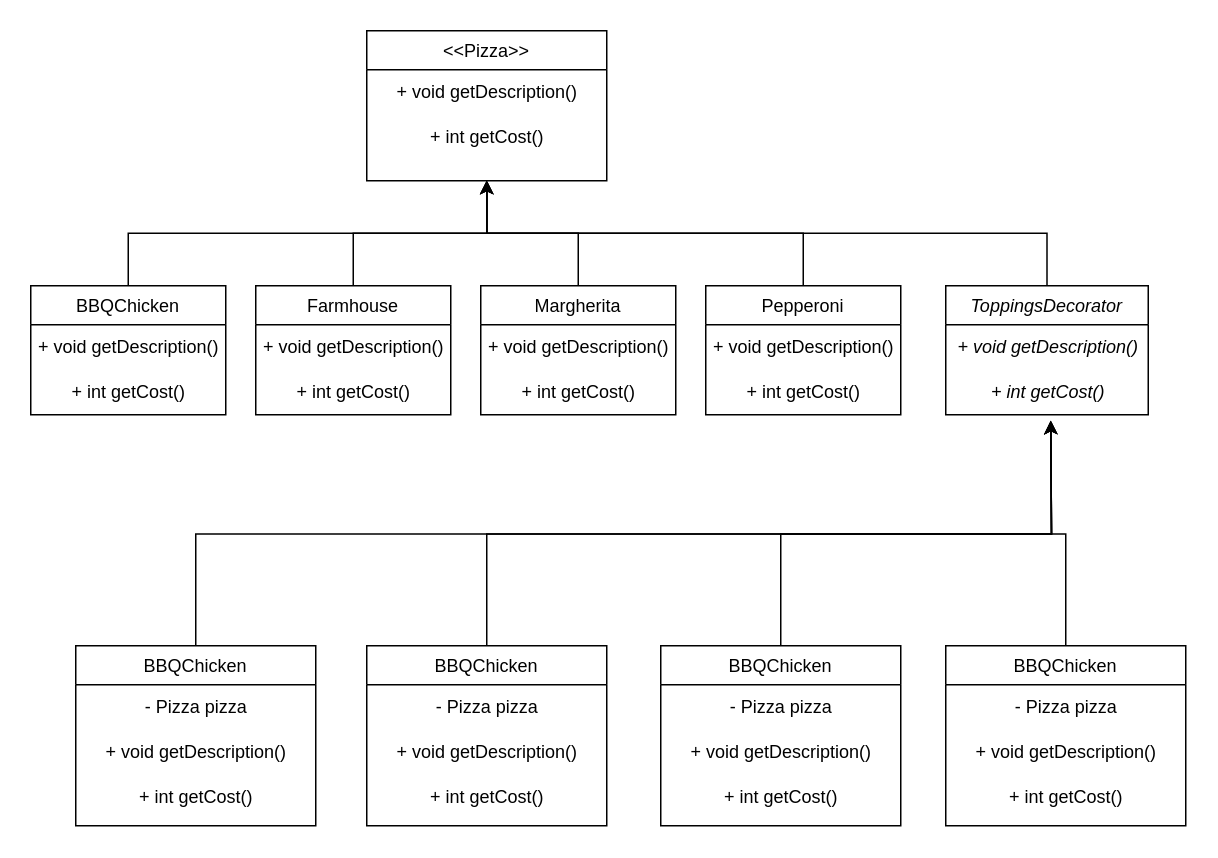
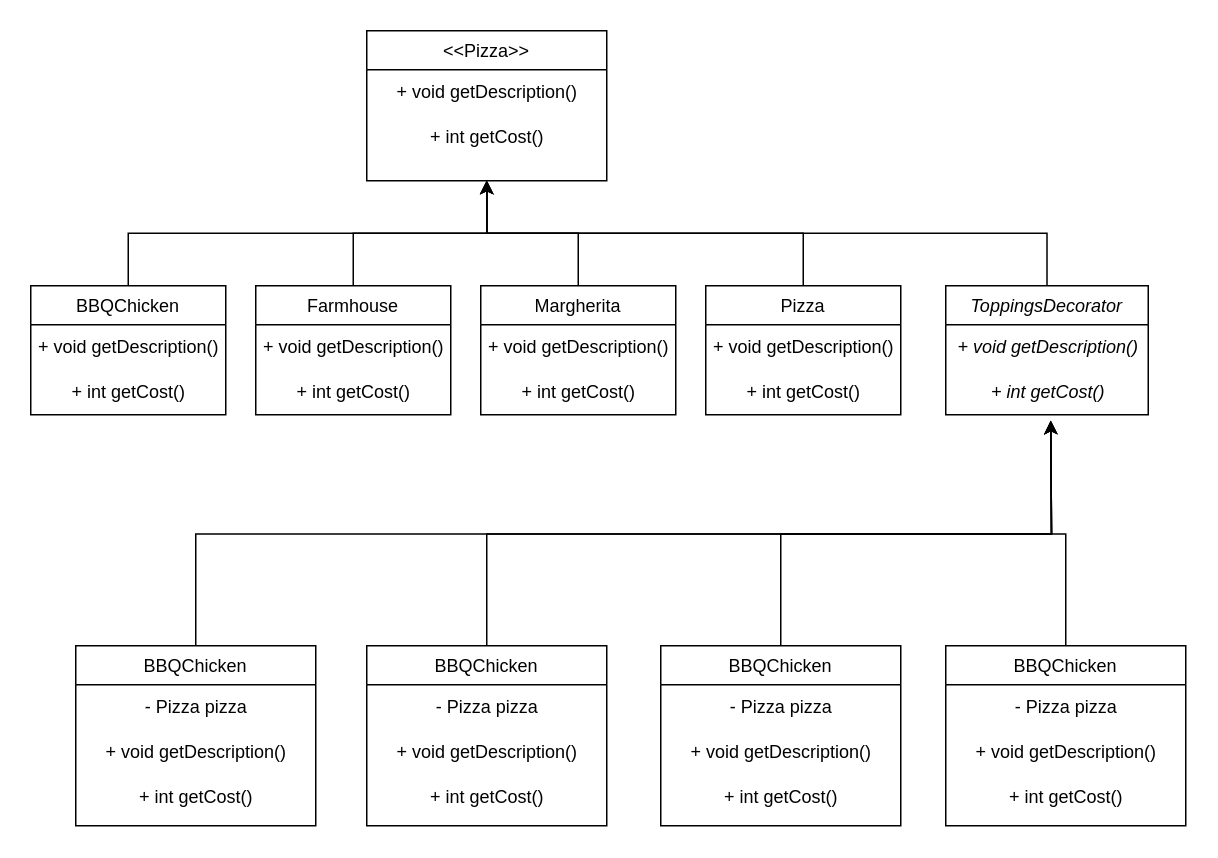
node "Pepperoni": label "Pepperoni" -> "Pizza"
